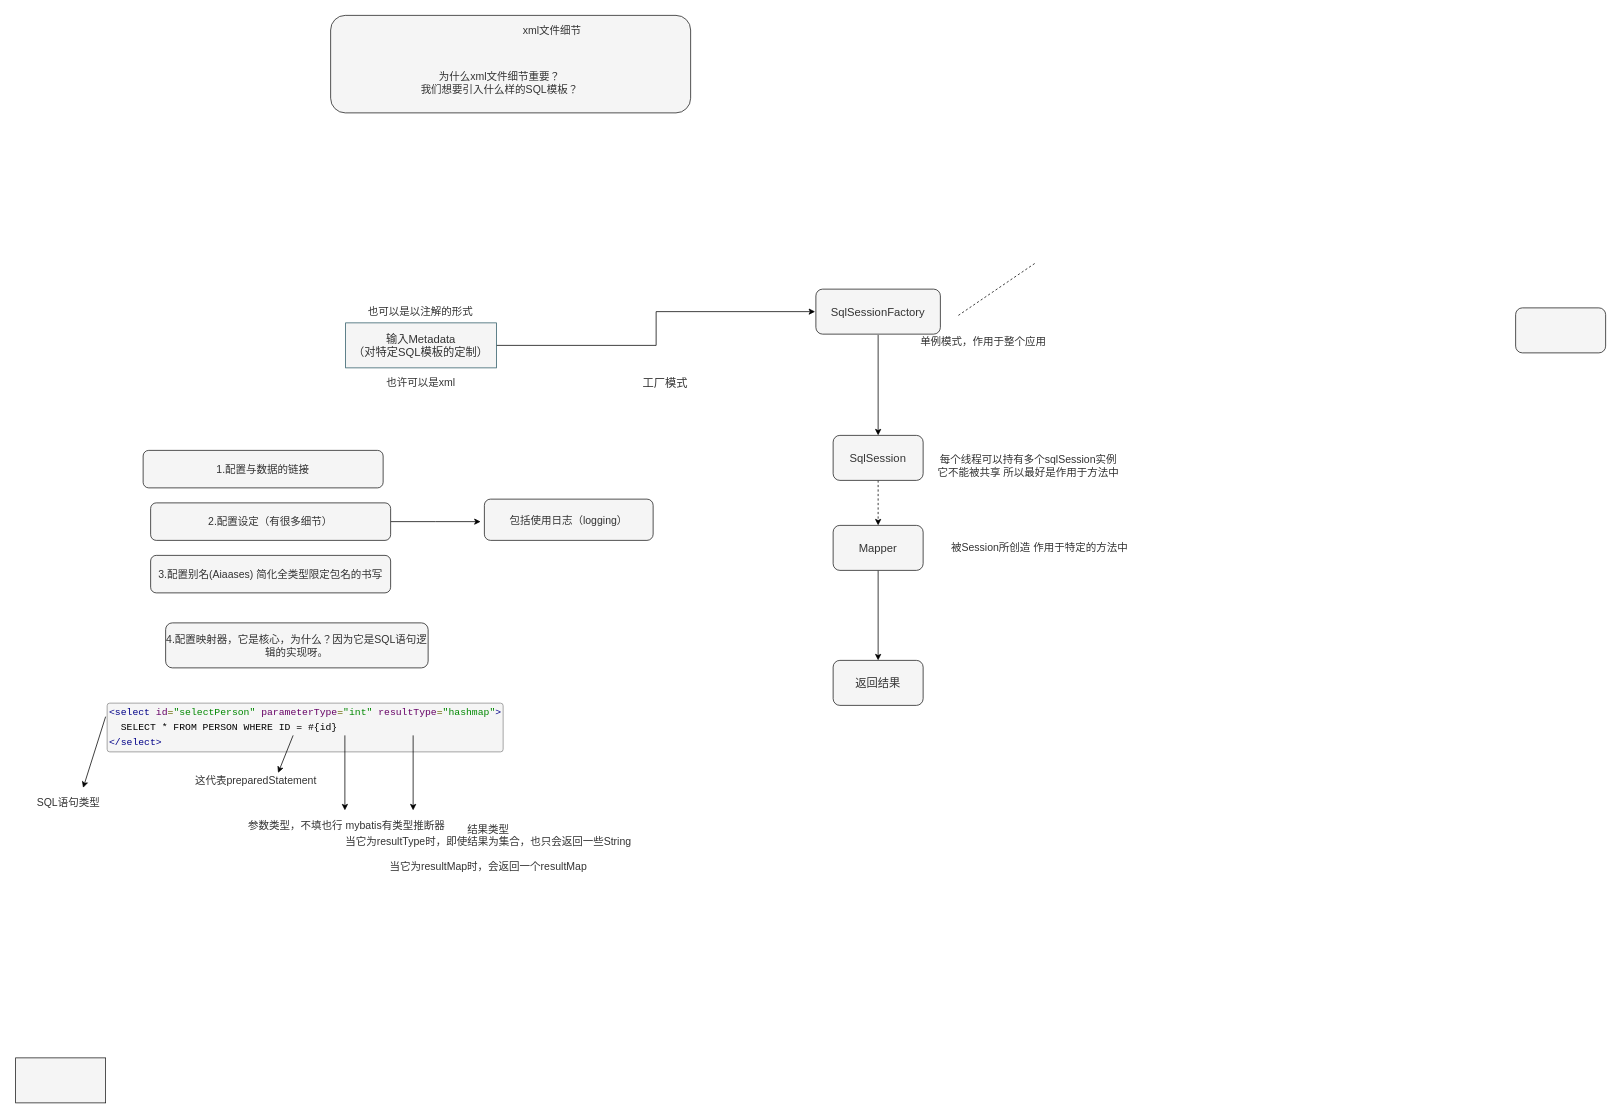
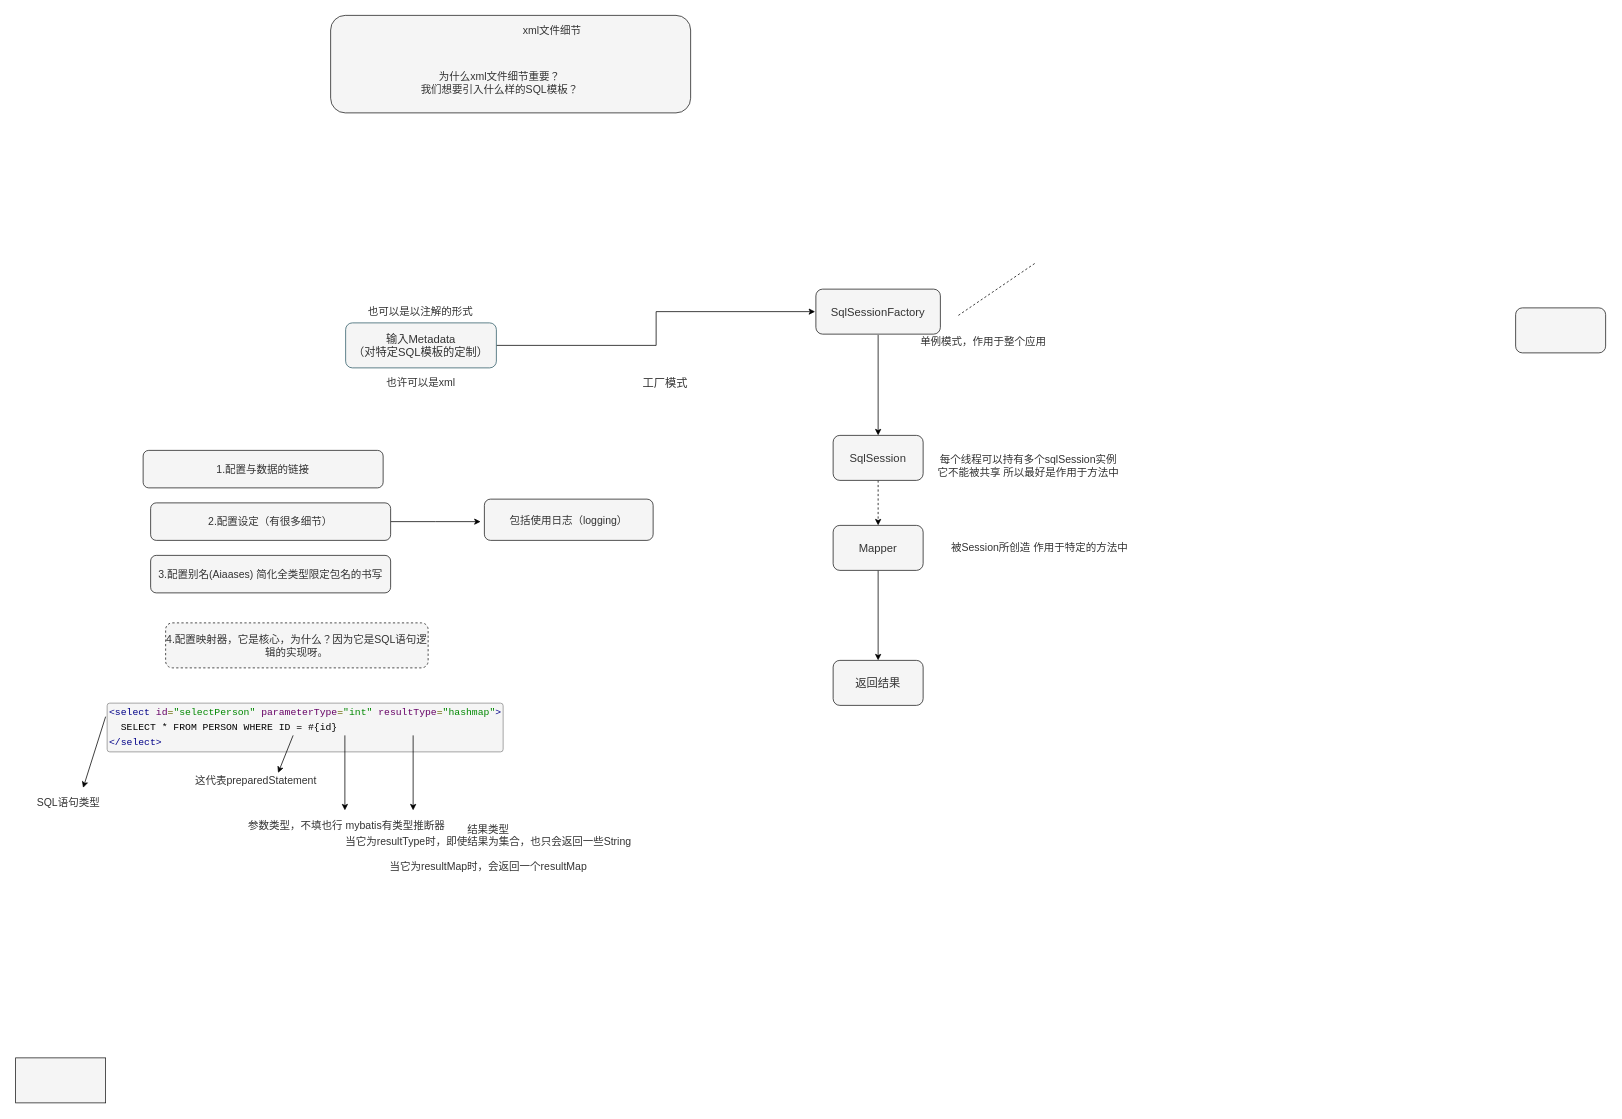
node "输入Metadata （对特定SQL模板的定制）": shape rectangle -> rounded rectangle
node "4.配置映射器，它是核心，为什么？因为它是SQL语句逻辑的实现呀。": style solid -> dashed
